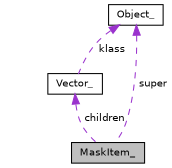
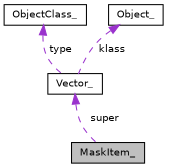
node "ObjectClass_": added
edge "MaskItem_" -> "Object_": removed, label "super"
edge "MaskItem_" -> "Vector_": label " children" -> " super"
